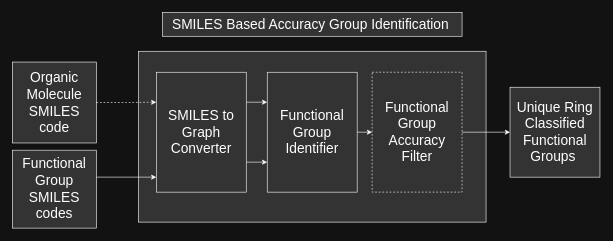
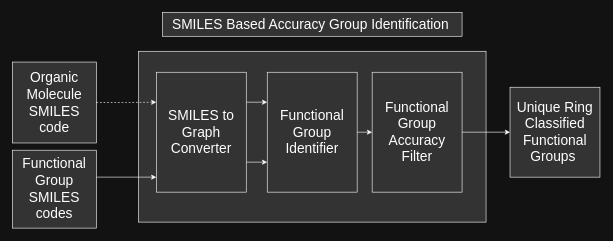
node "Functional Group Accuracy Filter": style dashed -> solid
